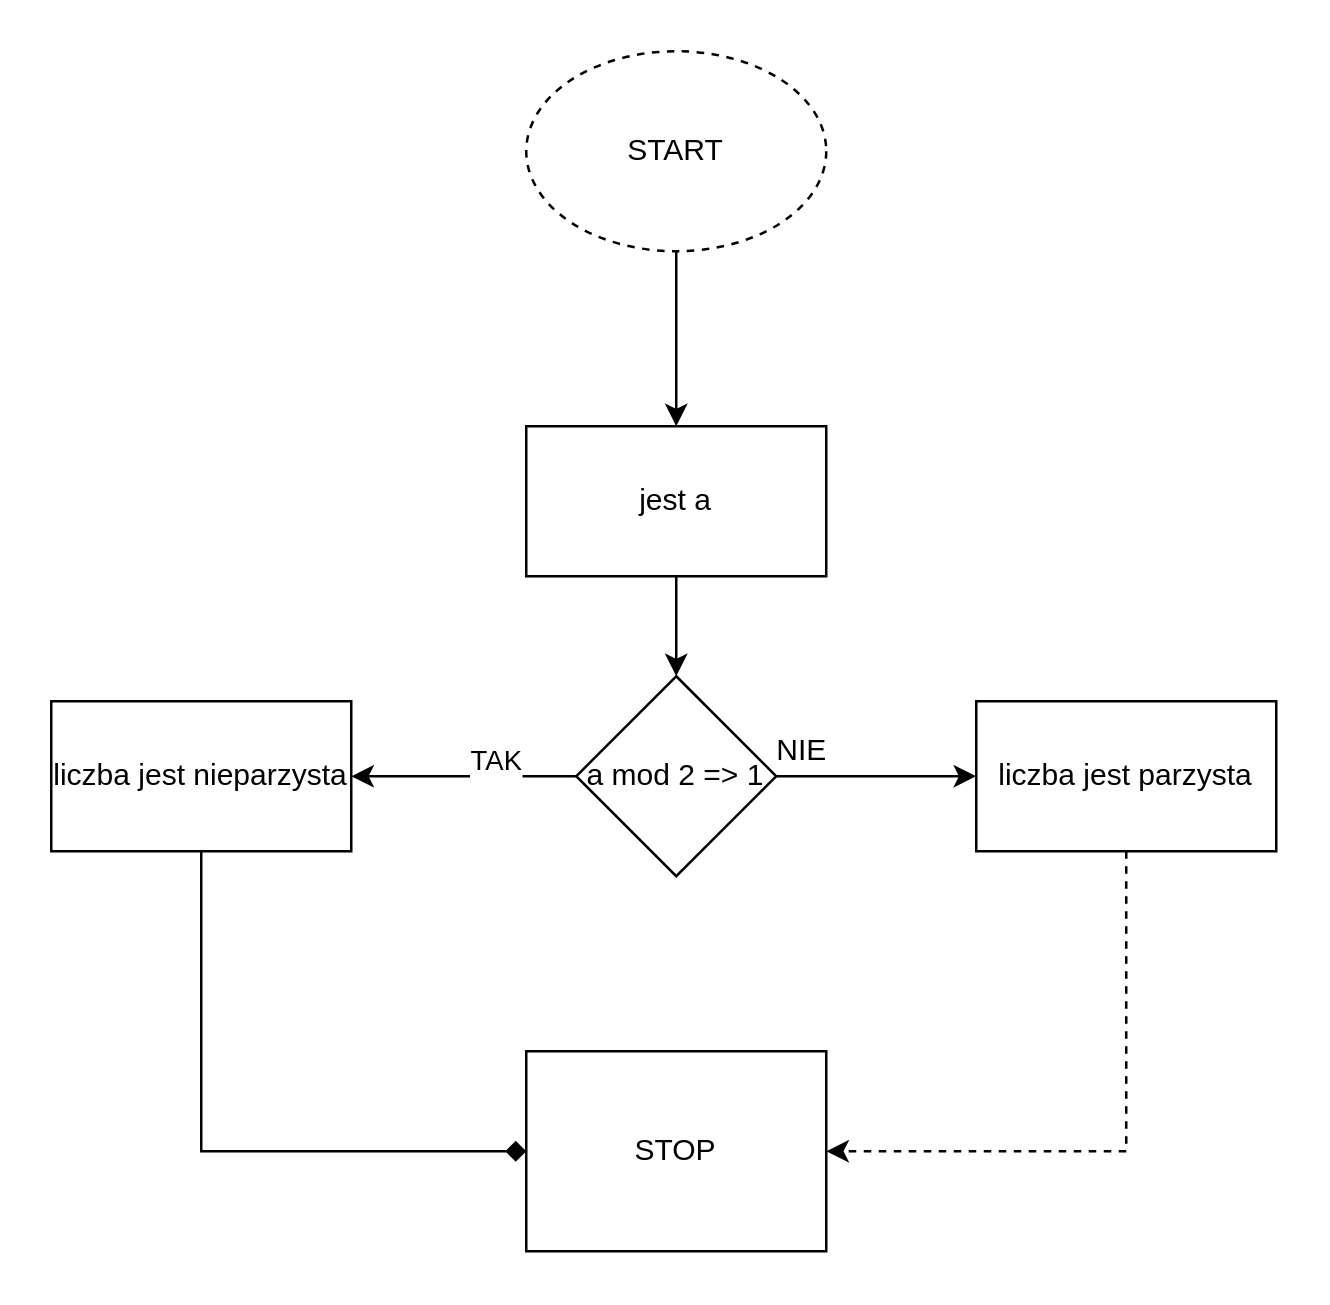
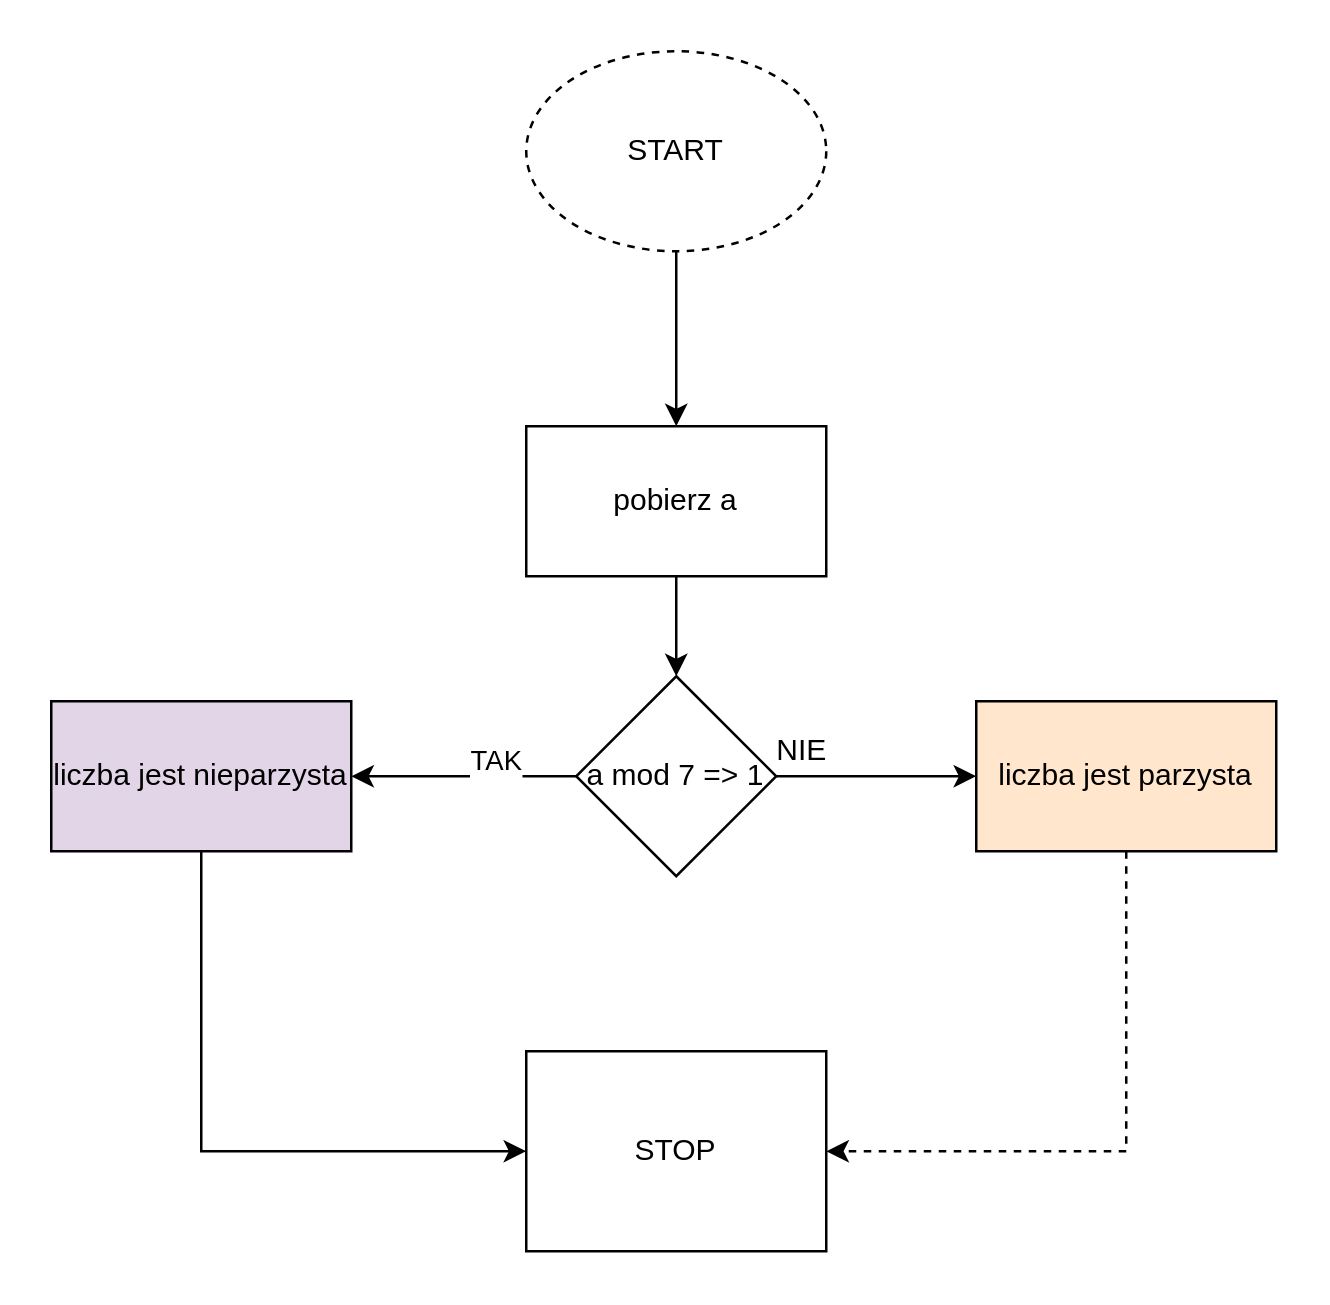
node "jest a": label "jest a" -> "pobierz a"
node "liczba jest nieparzysta": fillcolor #ffffff -> #e1d5e7
node "a mod 2 => 1": label "a mod 2 => 1" -> "a mod 7 => 1"
node "liczba jest parzysta": fillcolor #ffffff -> #ffe6cc
edge "liczba jest nieparzysta" -> "STOP": arrowhead diamond -> classic
